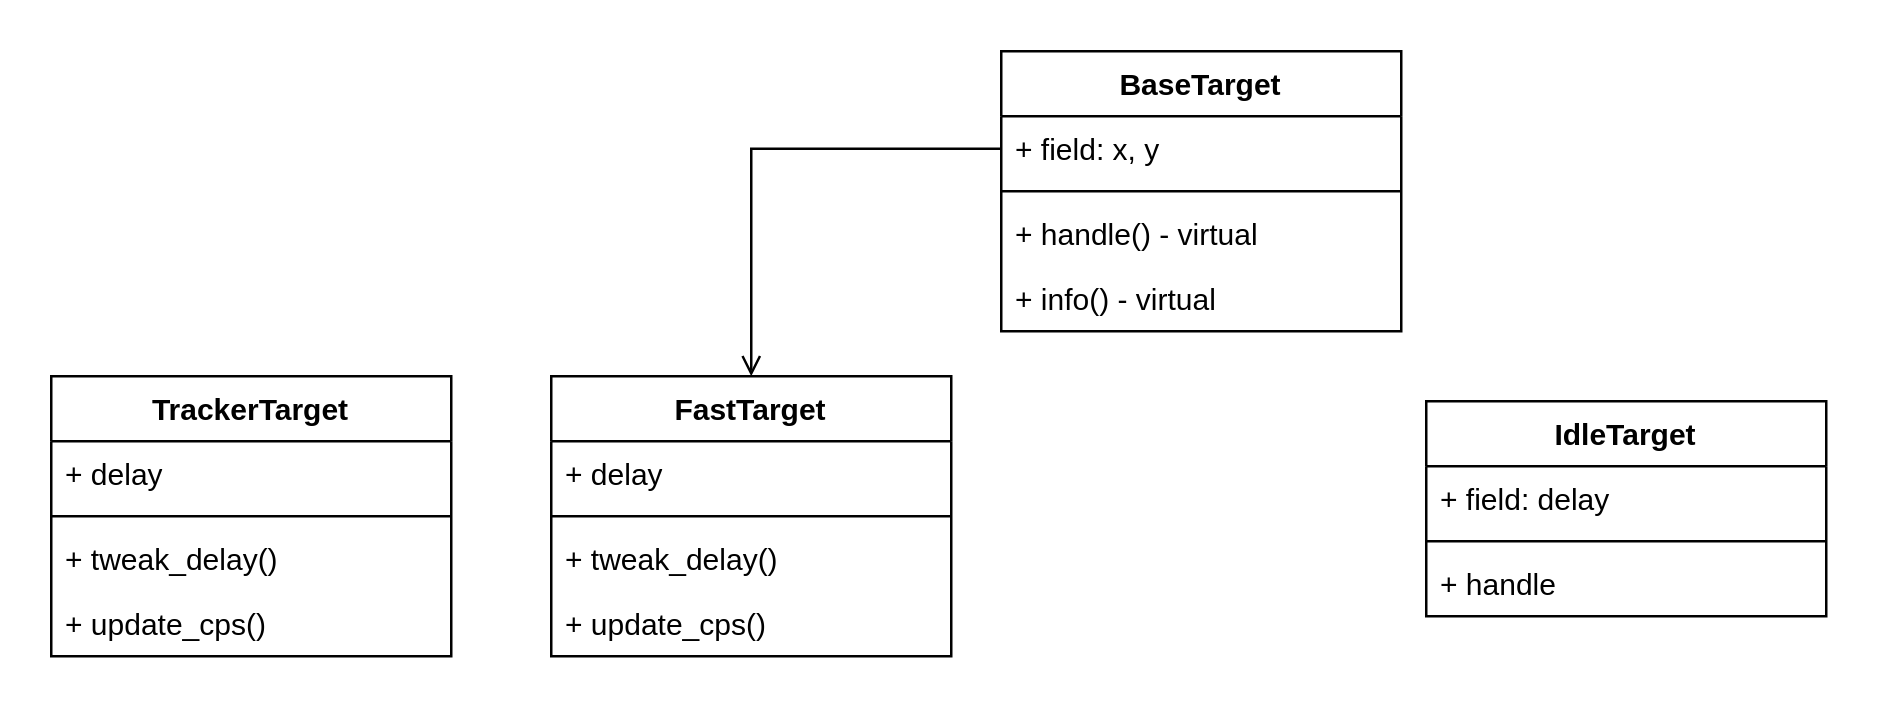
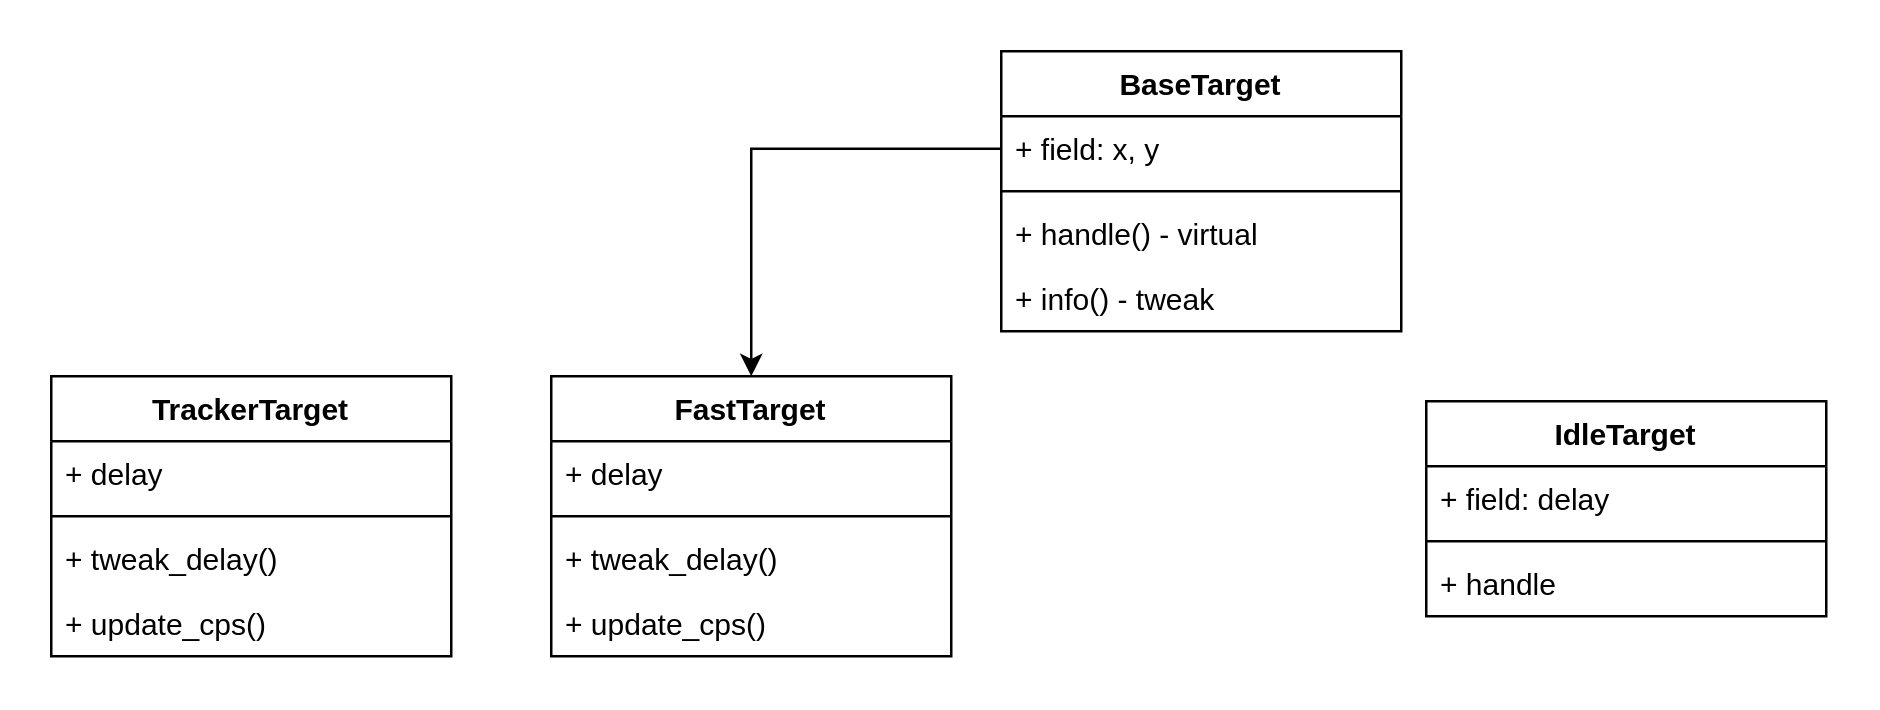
node "+ info() - virtual": label "+ info() - virtual" -> "+ info() - tweak"
edge "+ field: x, y" -> "FastTarget": arrowhead open -> classic
